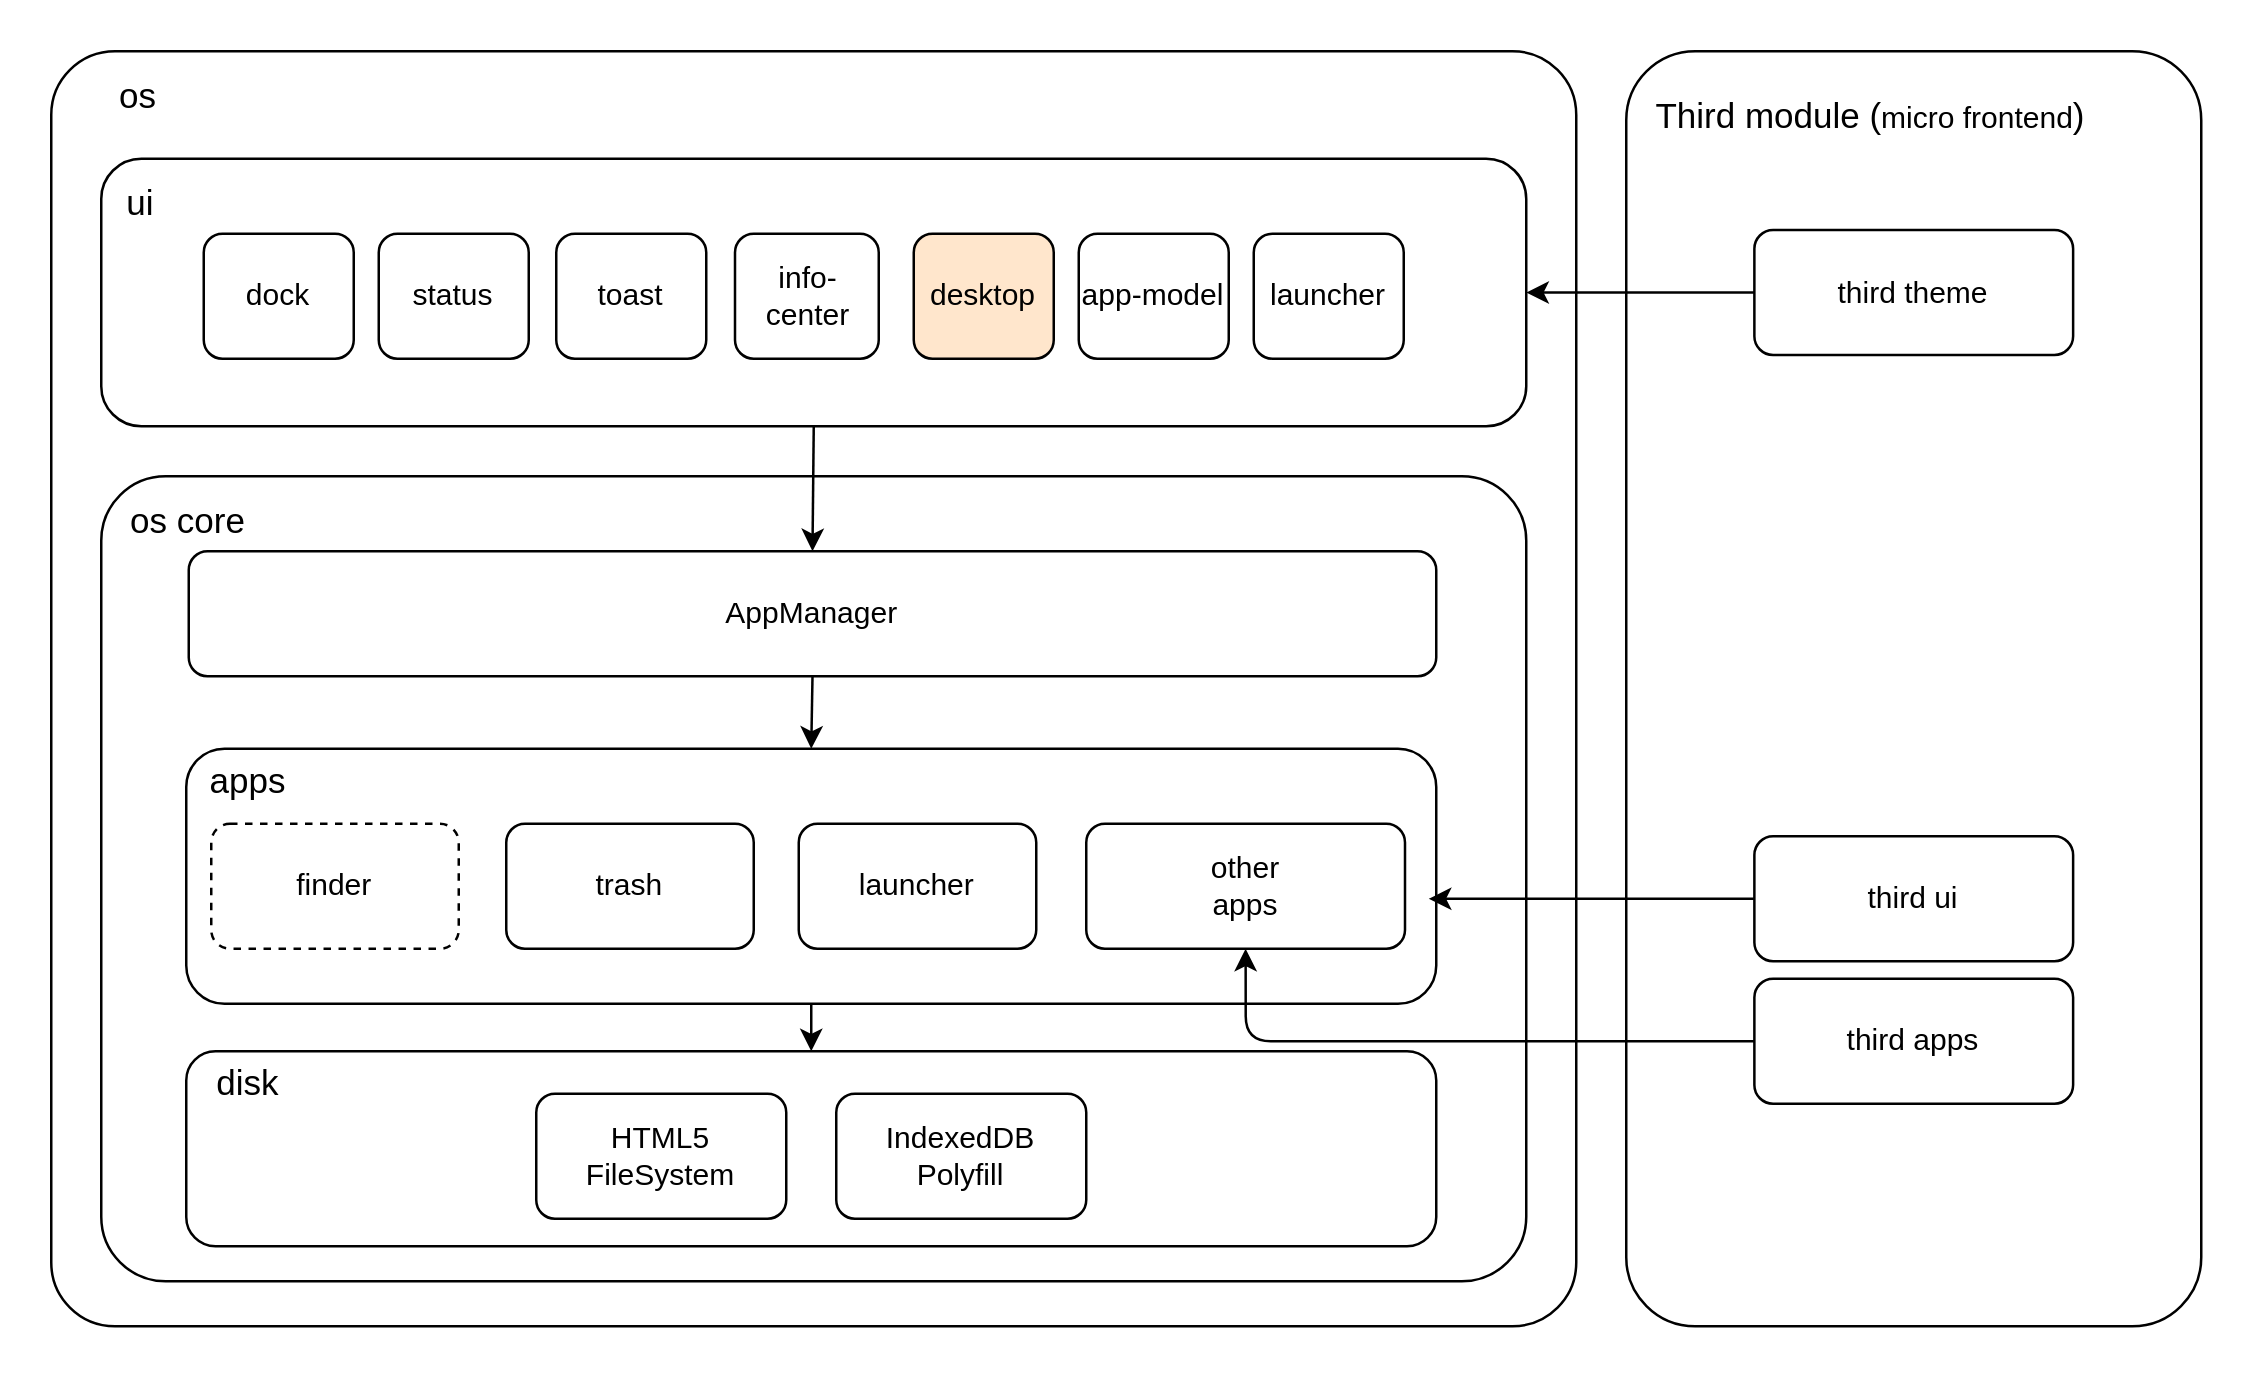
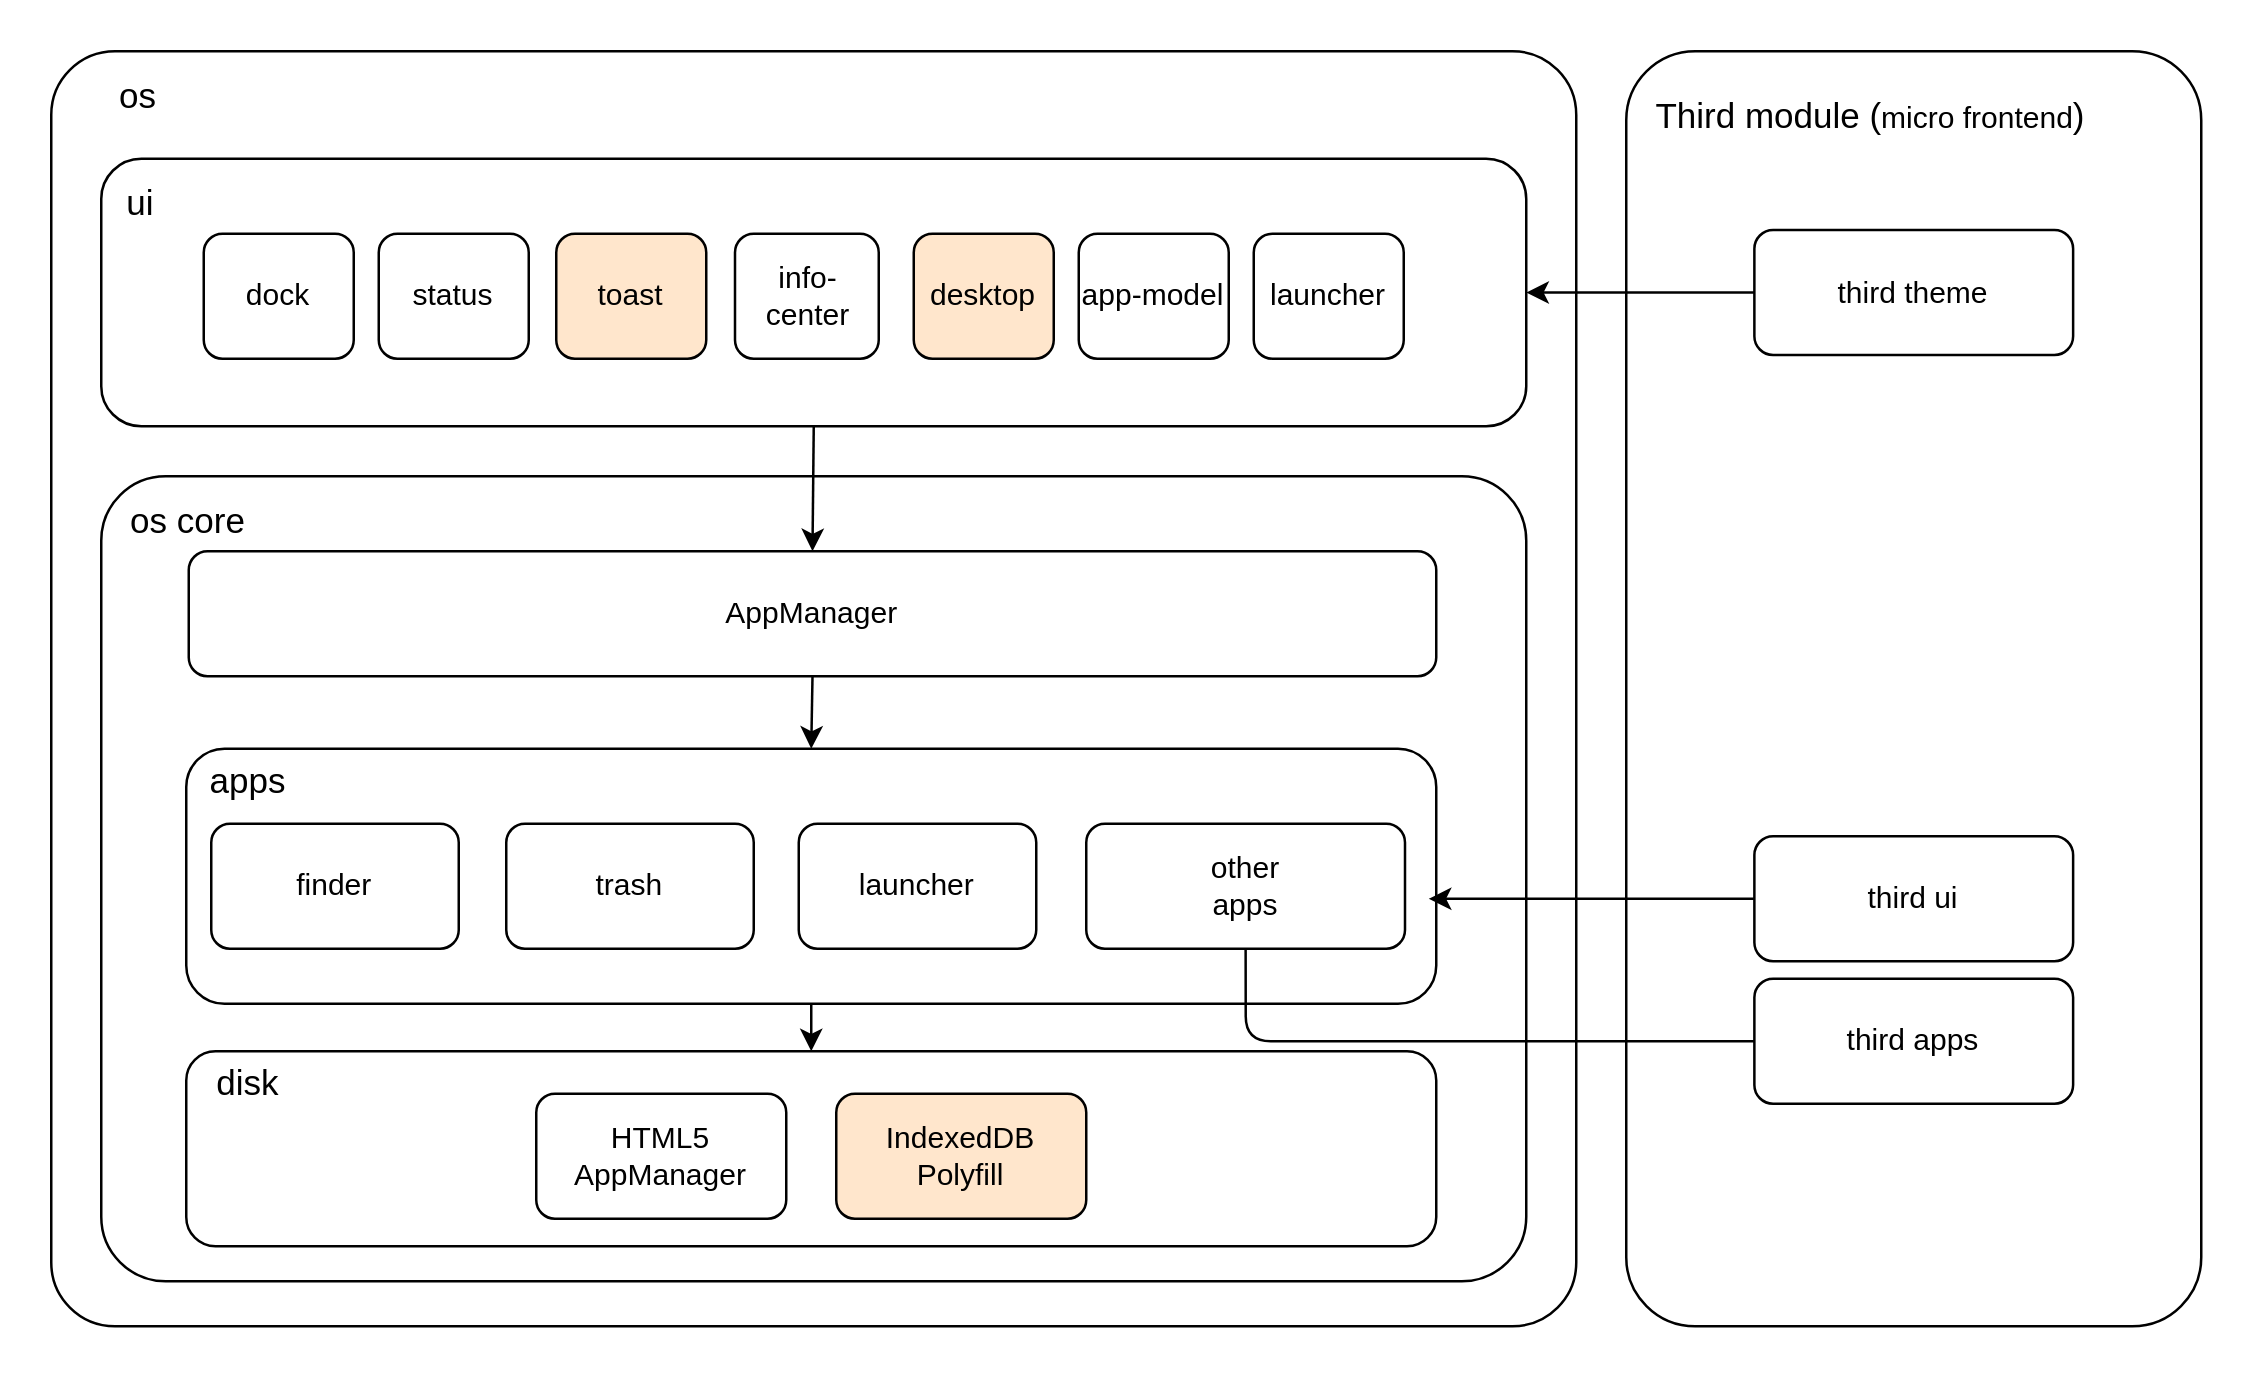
node "toast": fillcolor #ffffff -> #ffe6cc
node "finder": style dashed -> solid
edge "third apps" -> "other apps": arrowhead classic -> none
node "HTML5 FileSystem": label "HTML5 FileSystem" -> "HTML5 AppManager"
node "IndexedDB Polyfill": fillcolor #ffffff -> #ffe6cc
